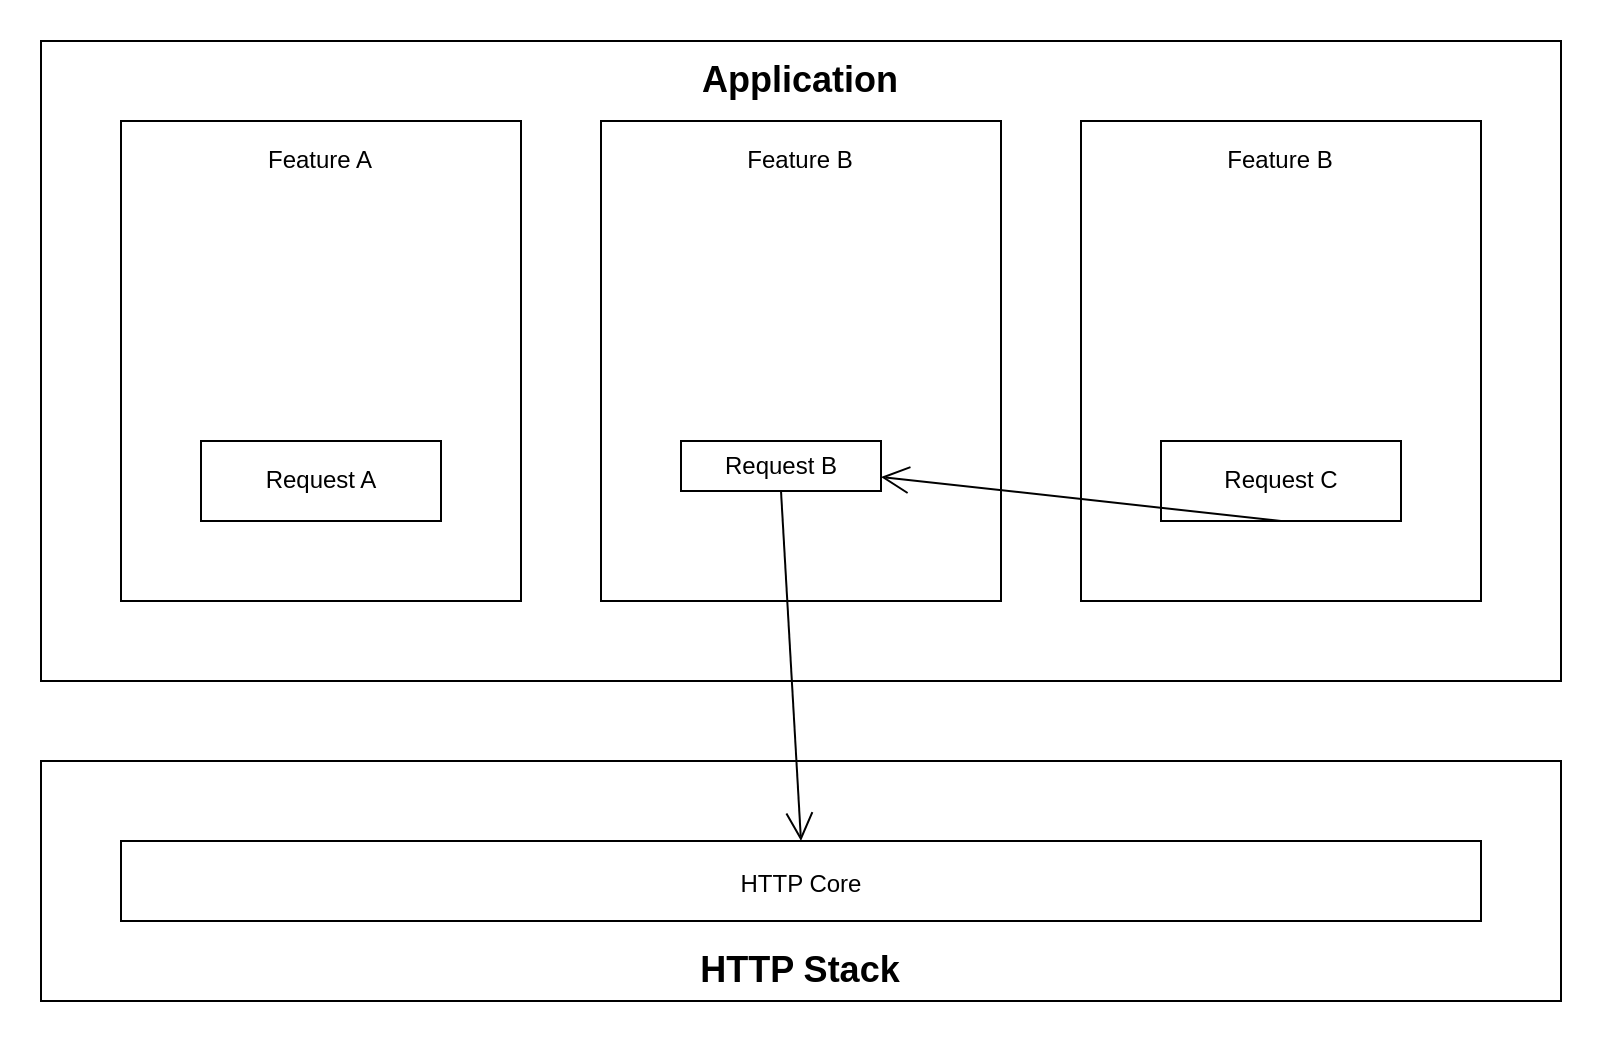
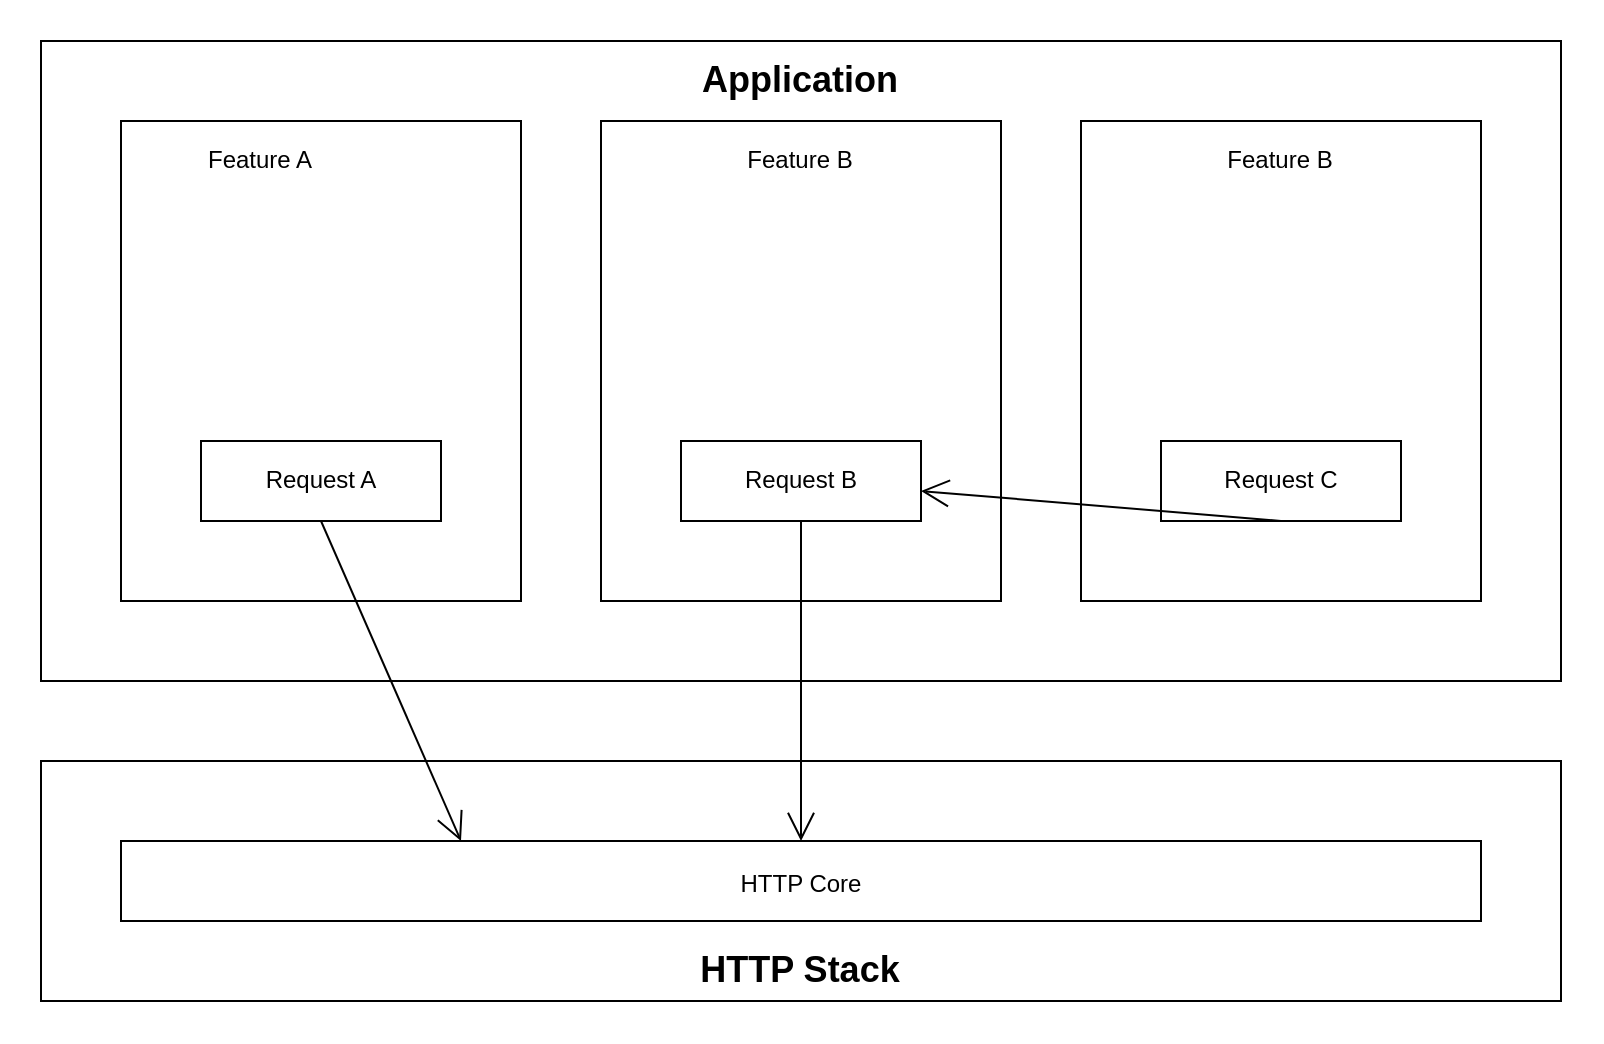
node "Feature A": moved (321, 161) -> (261, 161)
node "Request B": size 200x50 -> 240x80
edge "Request A" -> "HTTP Core": added
